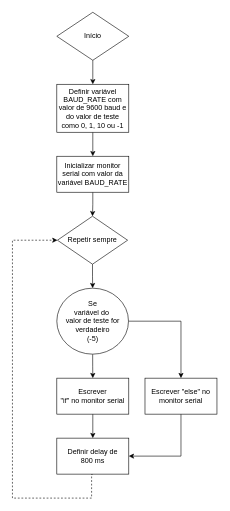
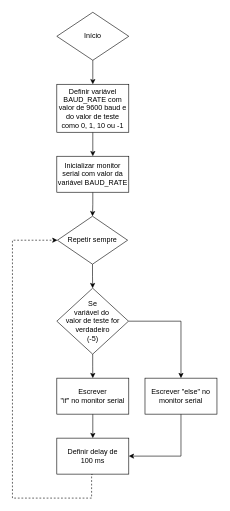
node "Se variável do valor de teste for verdadeiro (-5)": shape ellipse -> diamond
node "Definir delay de 800 ms": label "Definir delay de 800 ms" -> "Definir delay de 100 ms"
